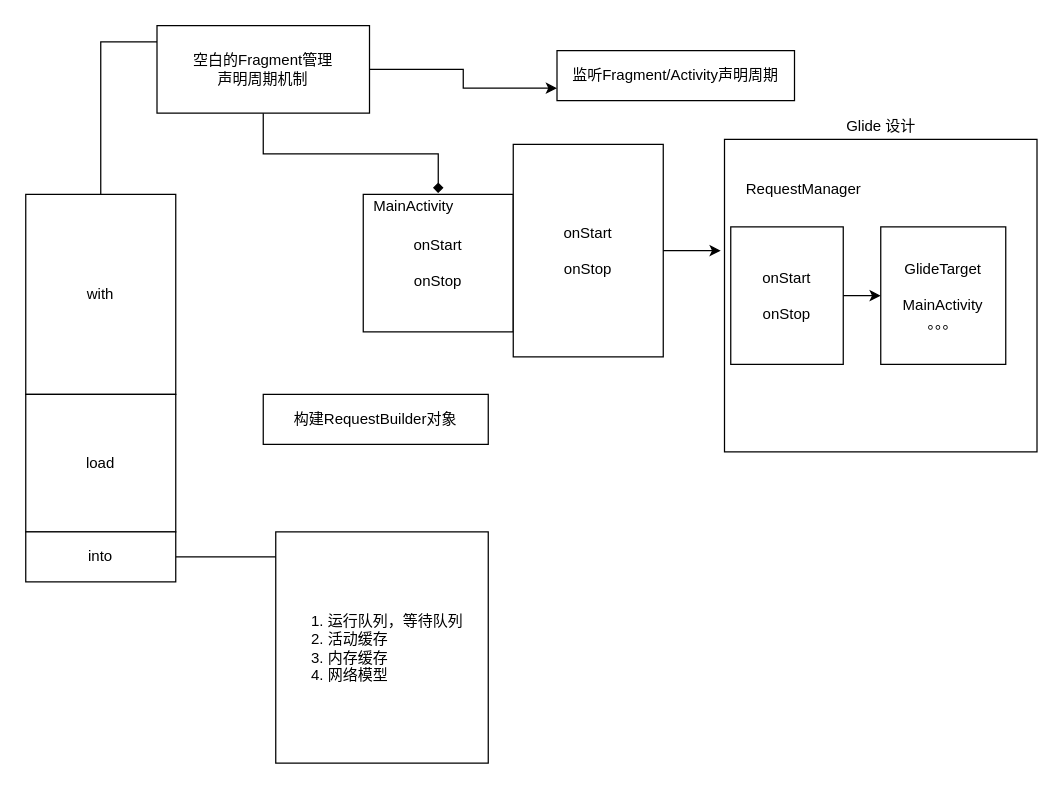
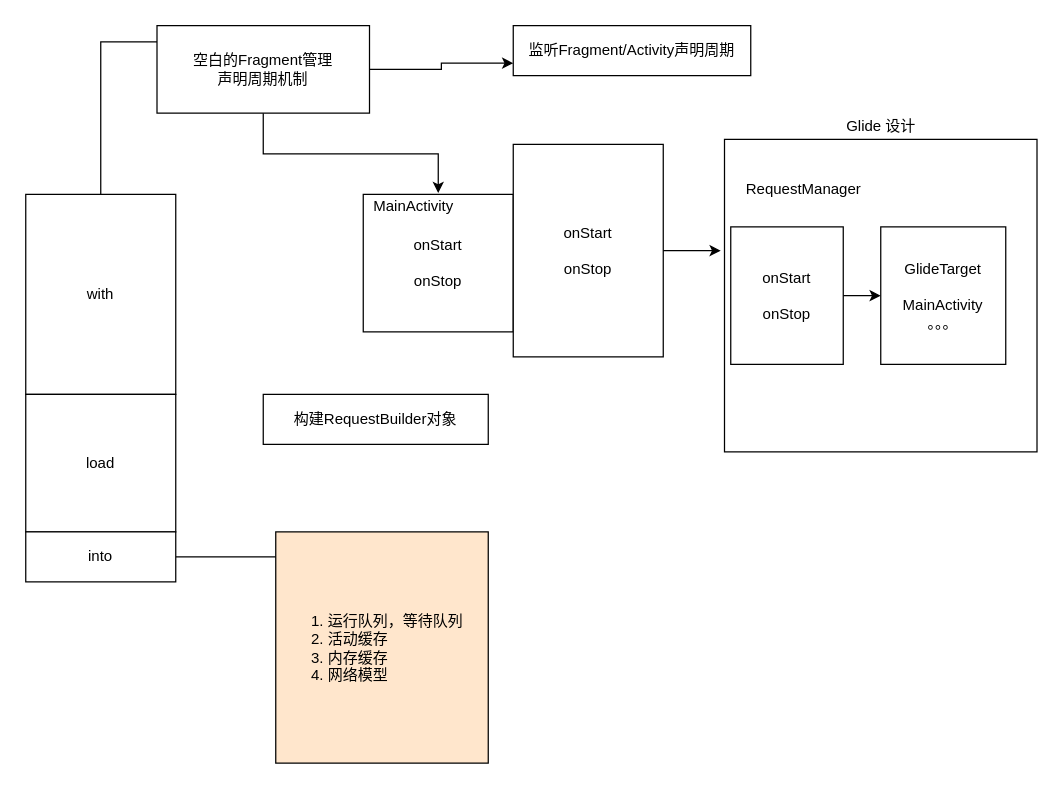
node "监听Fragment/Activity声明周期": moved (676, 76) -> (632, 51)
edge "空白的Fragment管理 声明周期机制" -> "MainActivity": arrowhead diamond -> classic
node "运行队列，等待队列 活动缓存 内存缓存 网络模型": fillcolor #ffffff -> #ffe6cc
